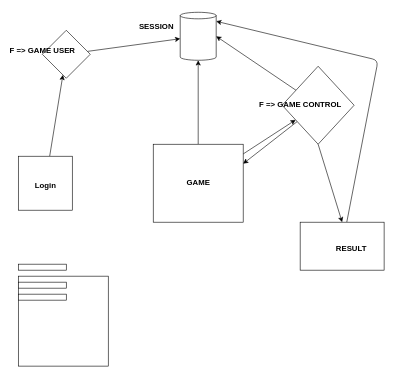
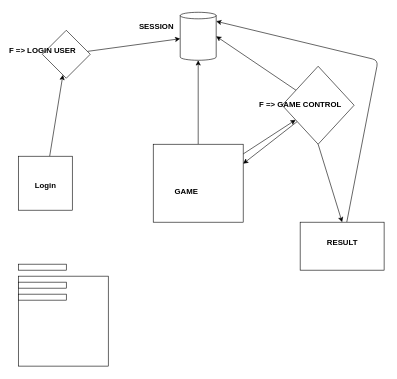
node "F => GAME USER": label "F => GAME USER" -> "F => LOGIN USER"
node "GAME": moved (198, 180) -> (186, 189)
node "RESULT": moved (351, 246) -> (342, 240)
